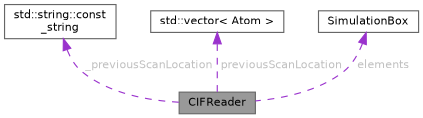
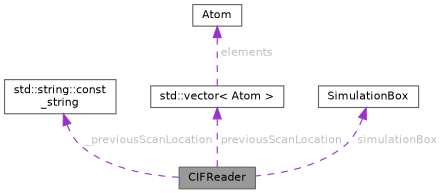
node "Atom": added
edge "CIFReader" -> "SimulationBox": label " elements" -> " simulationBox"
